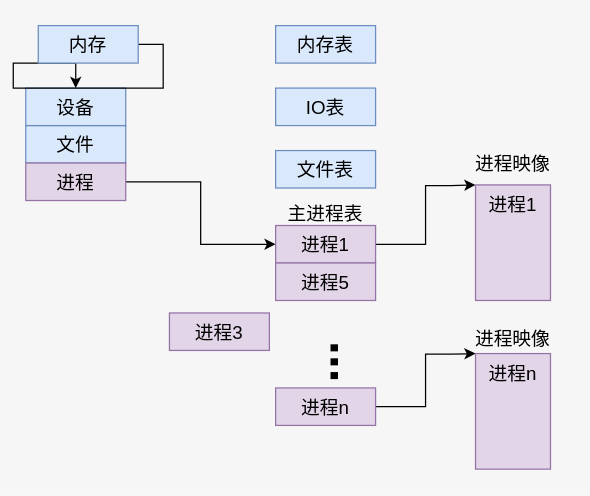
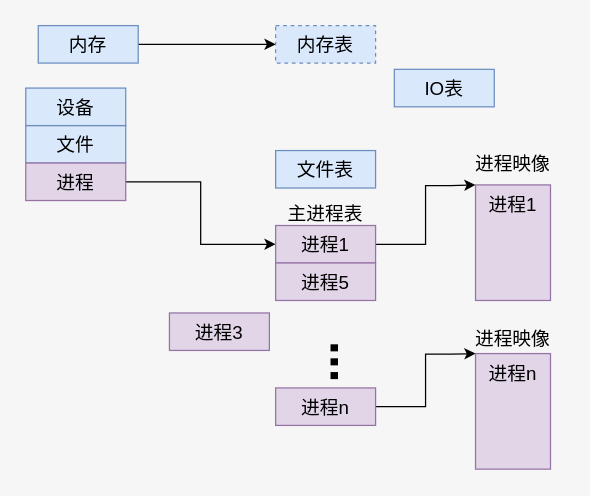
node "内存表": style solid -> dashed
edge "内存" -> "设备": now "内存" -> "内存表"
node "IO表": moved (326, 107) -> (444, 88)
